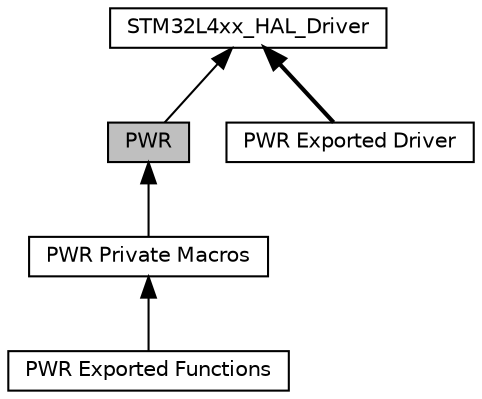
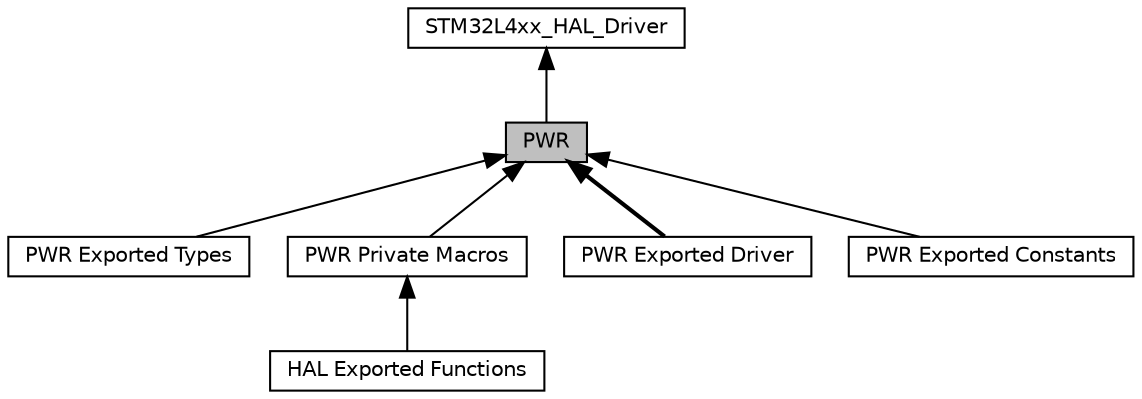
edge "PWR Exported Driver" -> "STM32L4xx_HAL_Driver": now "PWR Exported Driver" -> "PWR"
node "PWR Exported Types": added
node "PWR Exported Constants": added
node "PWR Exported Functions": label "PWR Exported Functions" -> "HAL Exported Functions"
